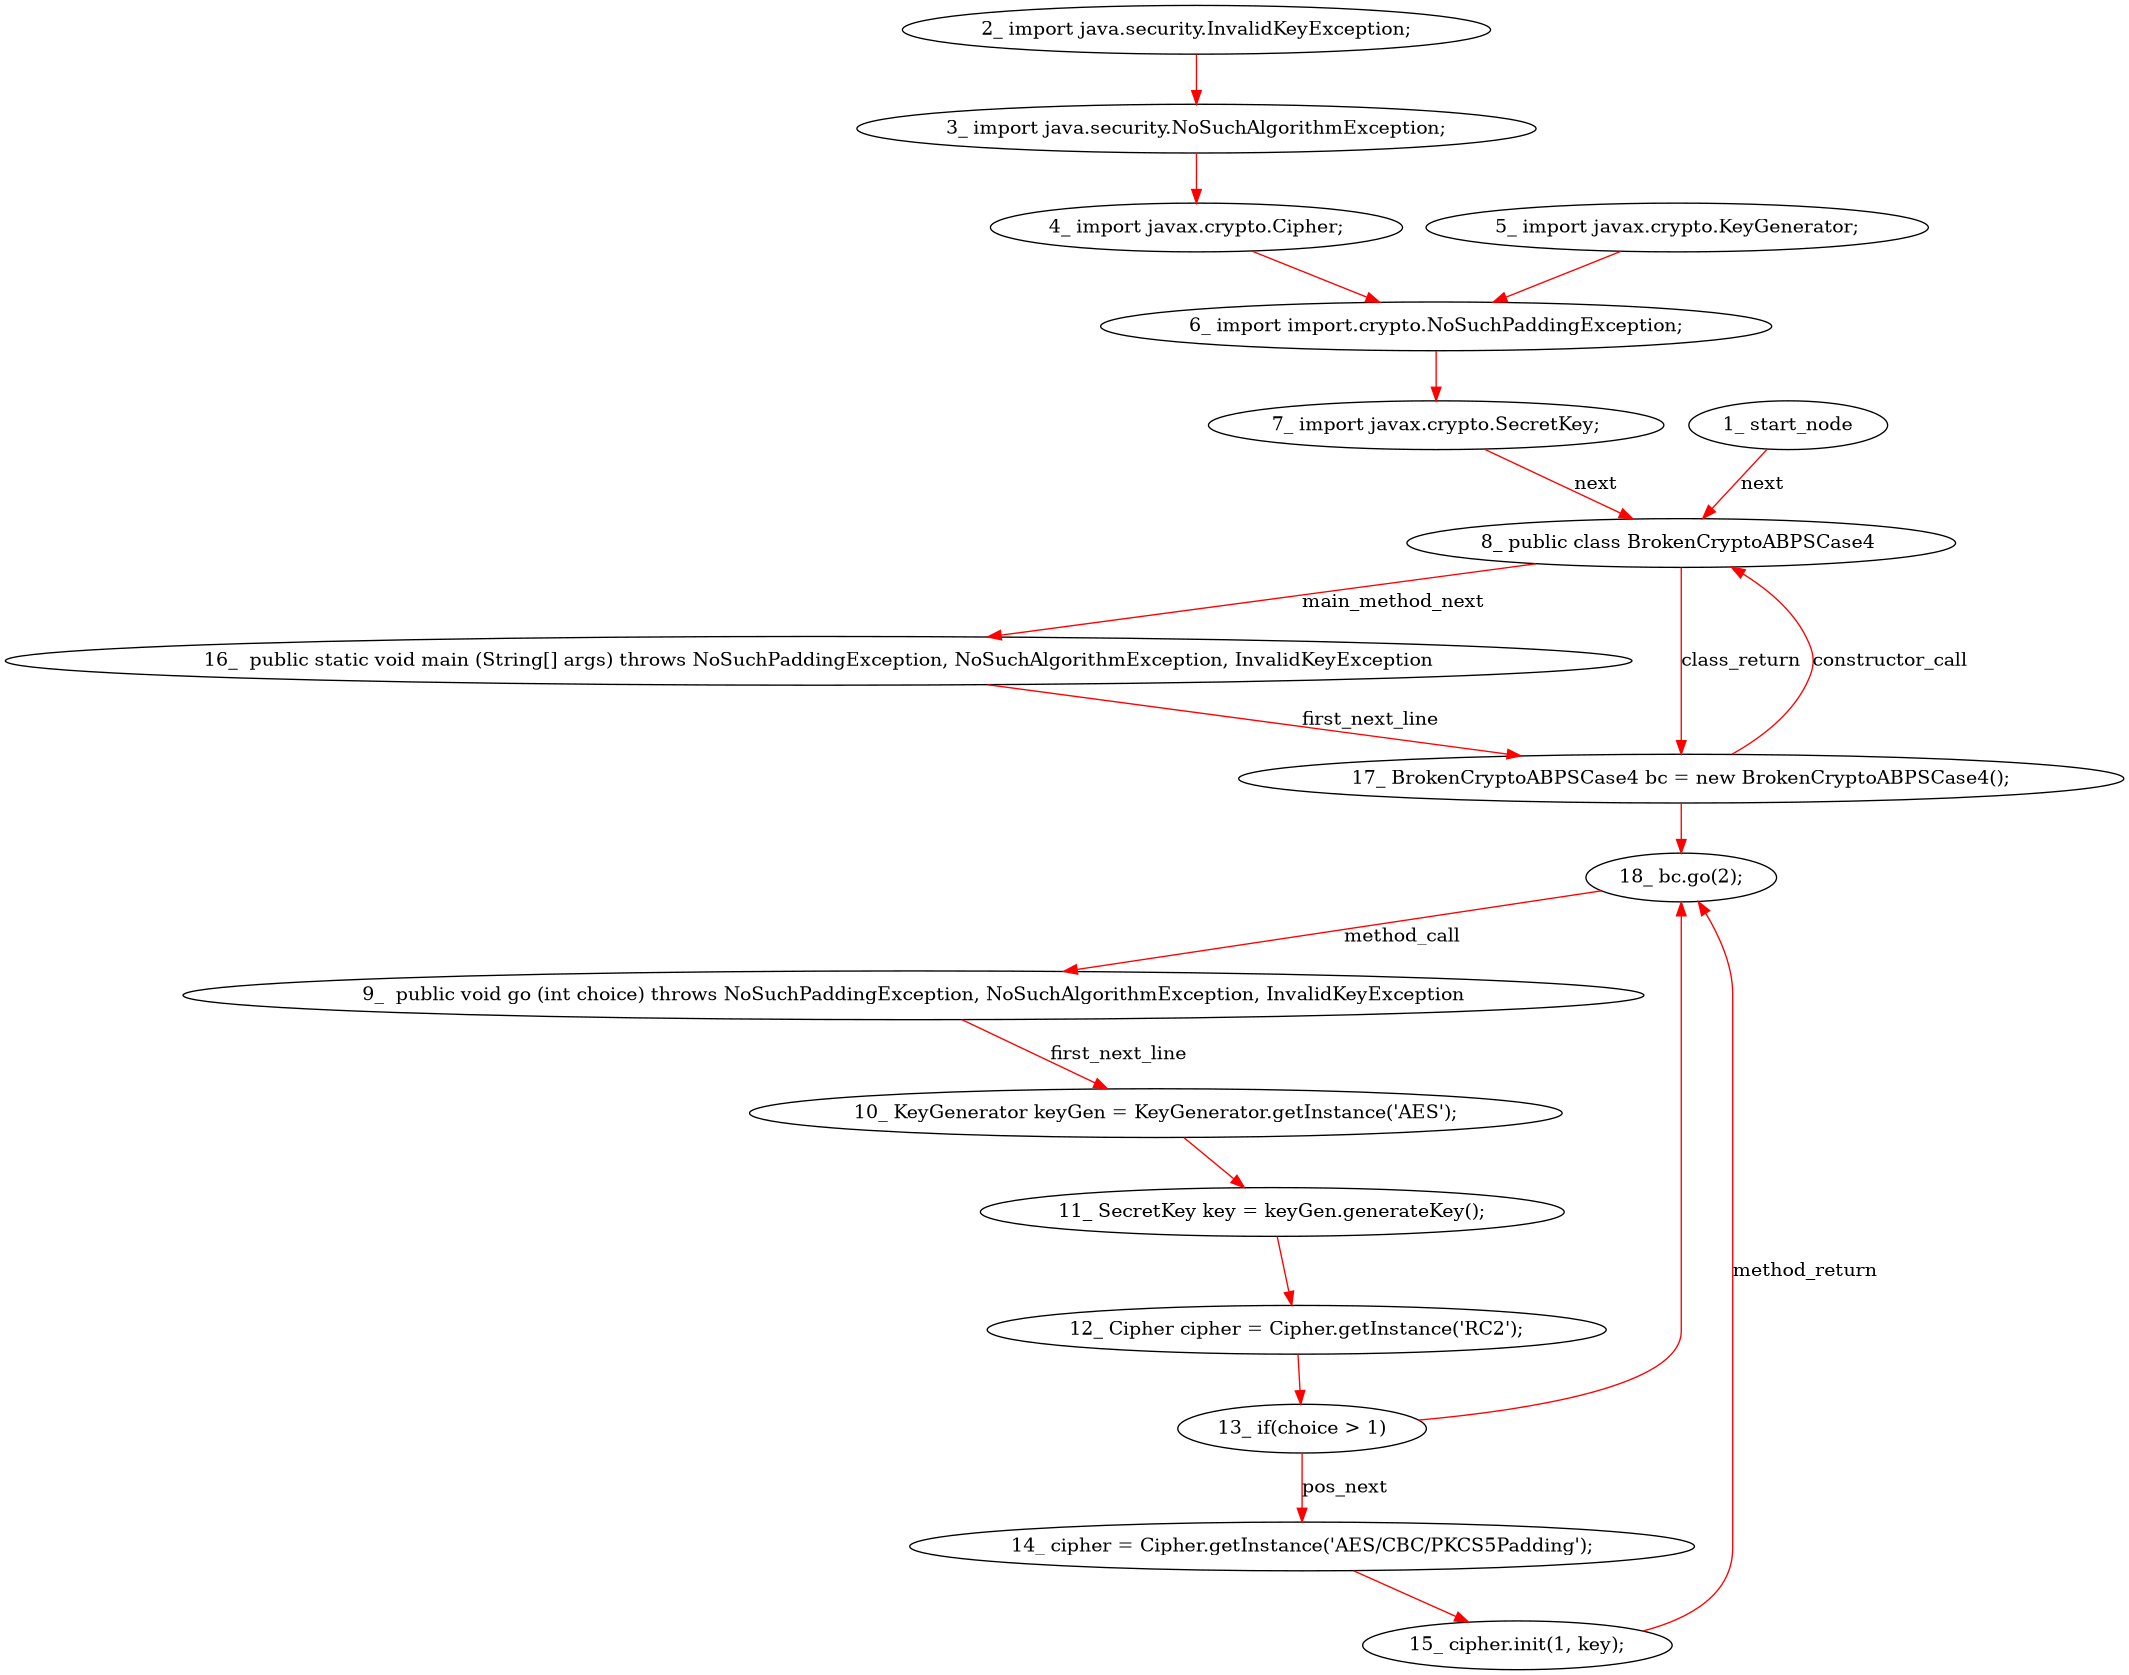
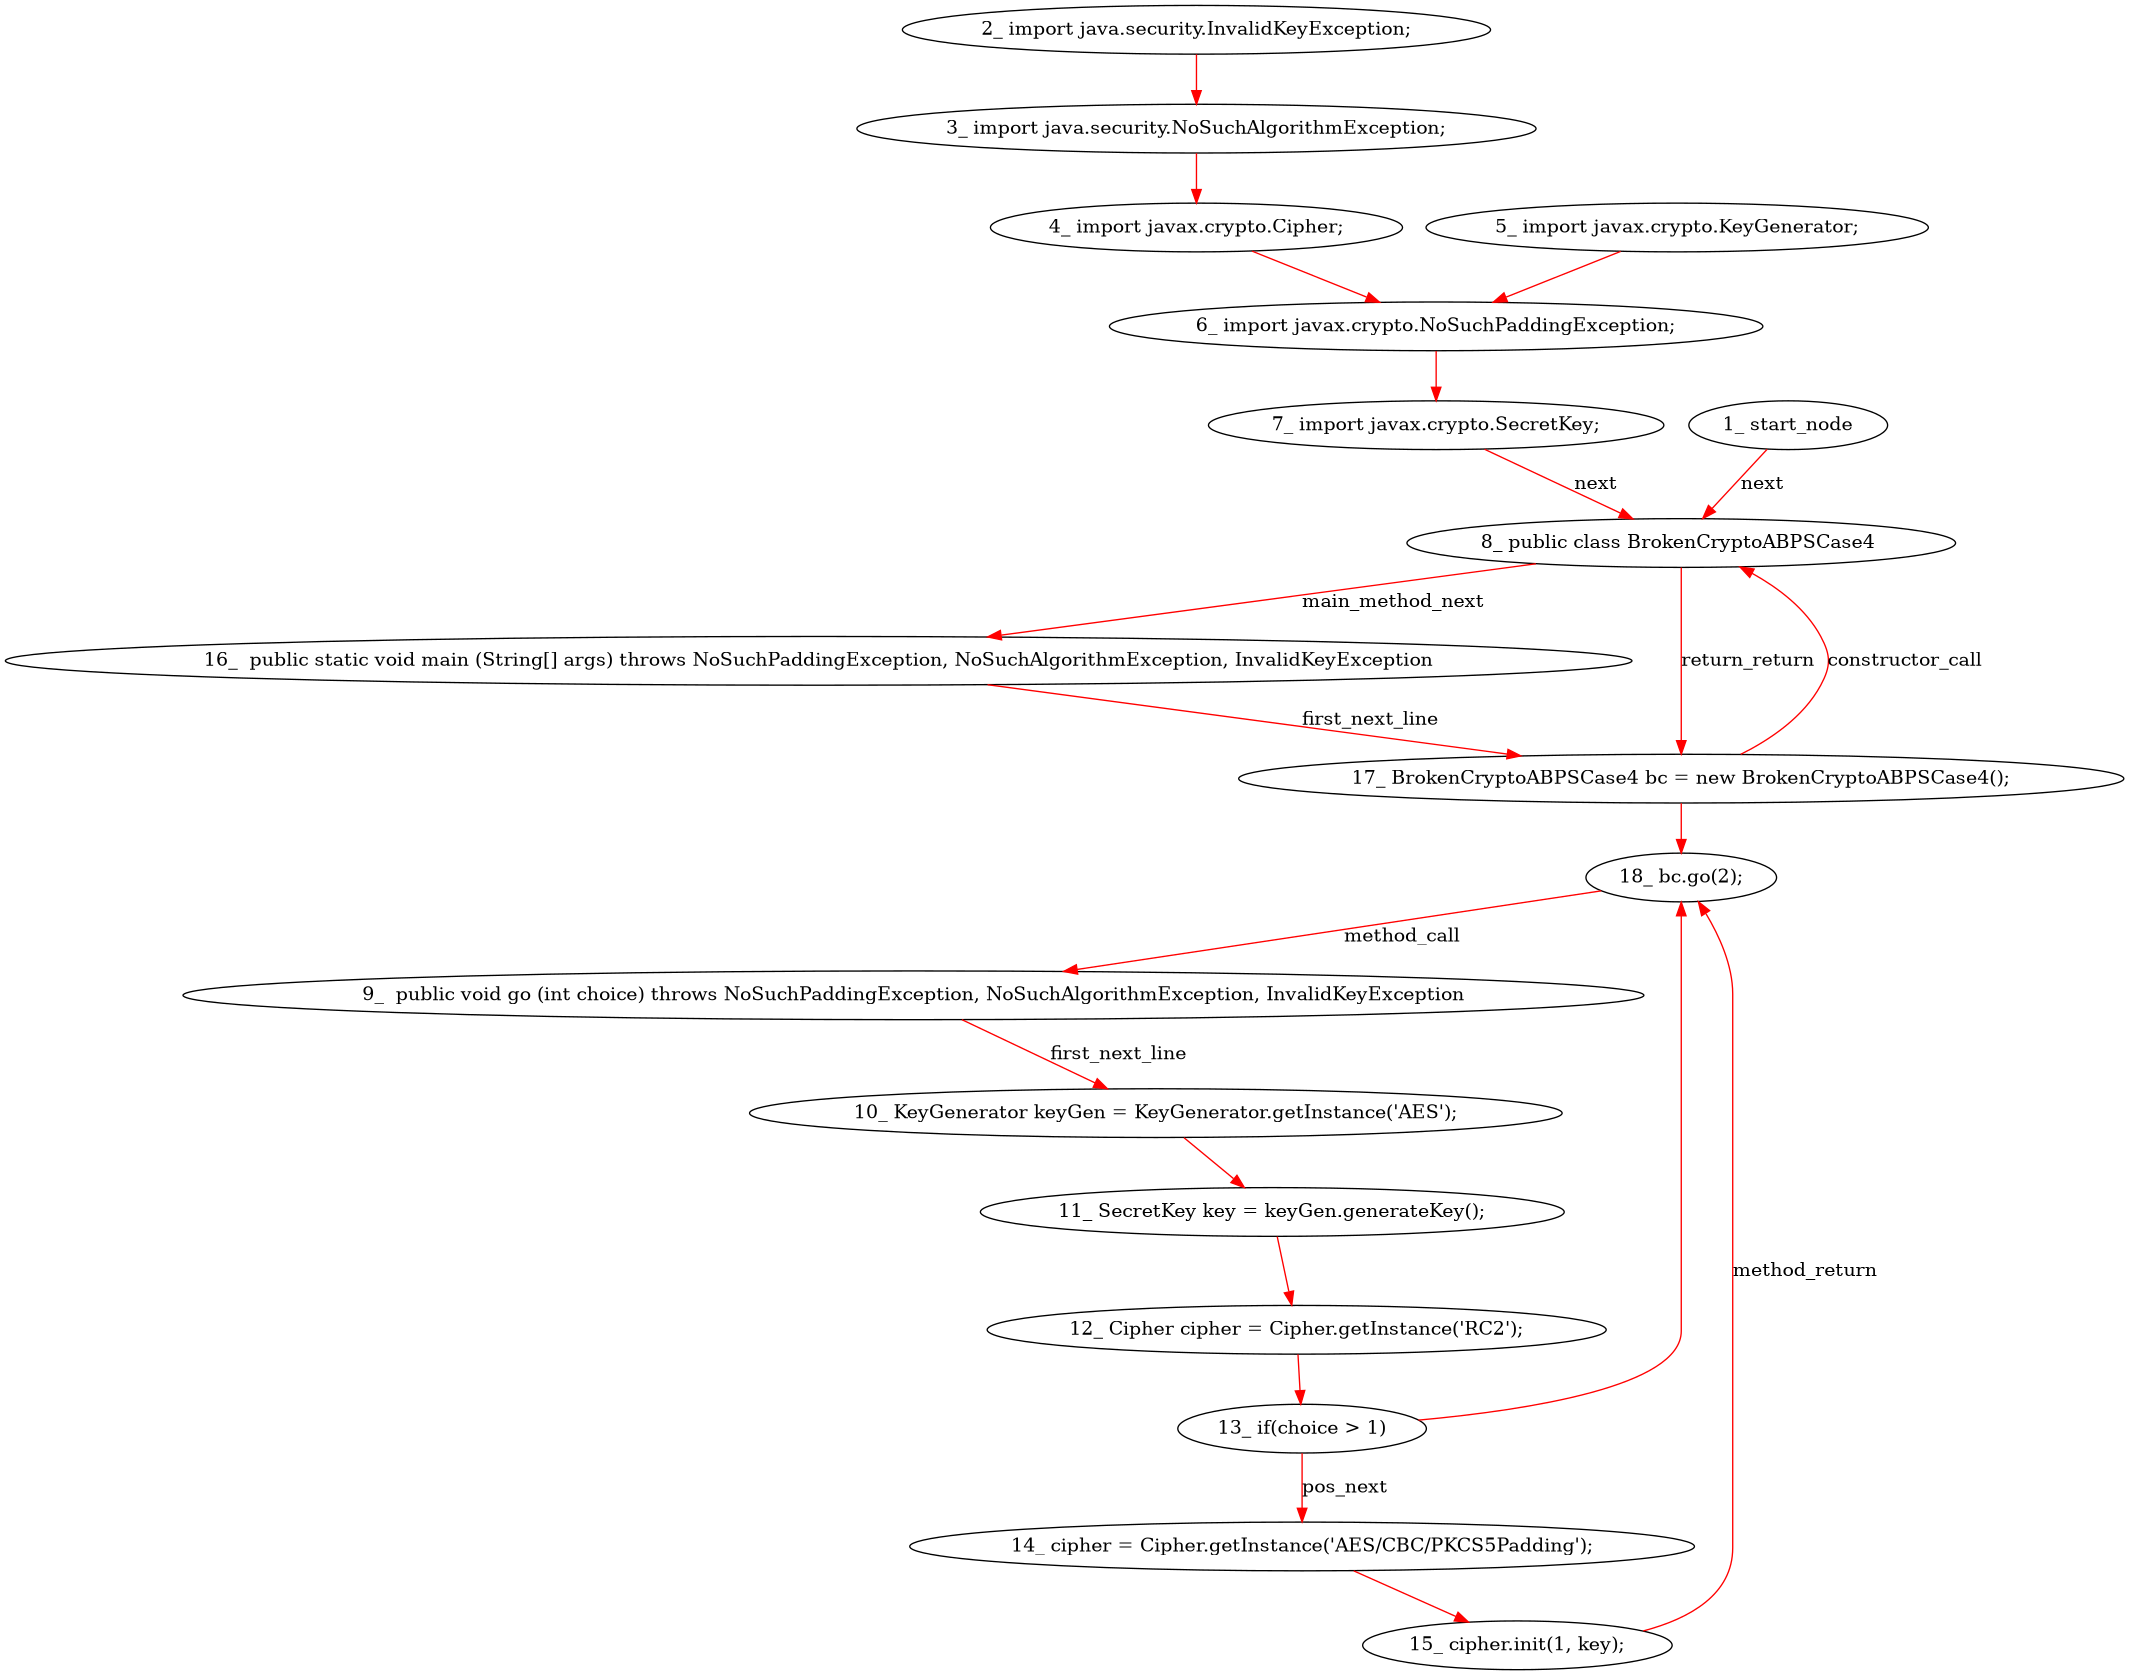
node "6_ import import.crypto.NoSuchPaddingException;": label "6_ import import.crypto.NoSuchPaddingException;" -> "6_ import javax.crypto.NoSuchPaddingException;"
edge "8_ public class BrokenCryptoABPSCase4" -> "17_ BrokenCryptoABPSCase4 bc = new BrokenCryptoABPSCase4();": label "class_return" -> "return_return"
